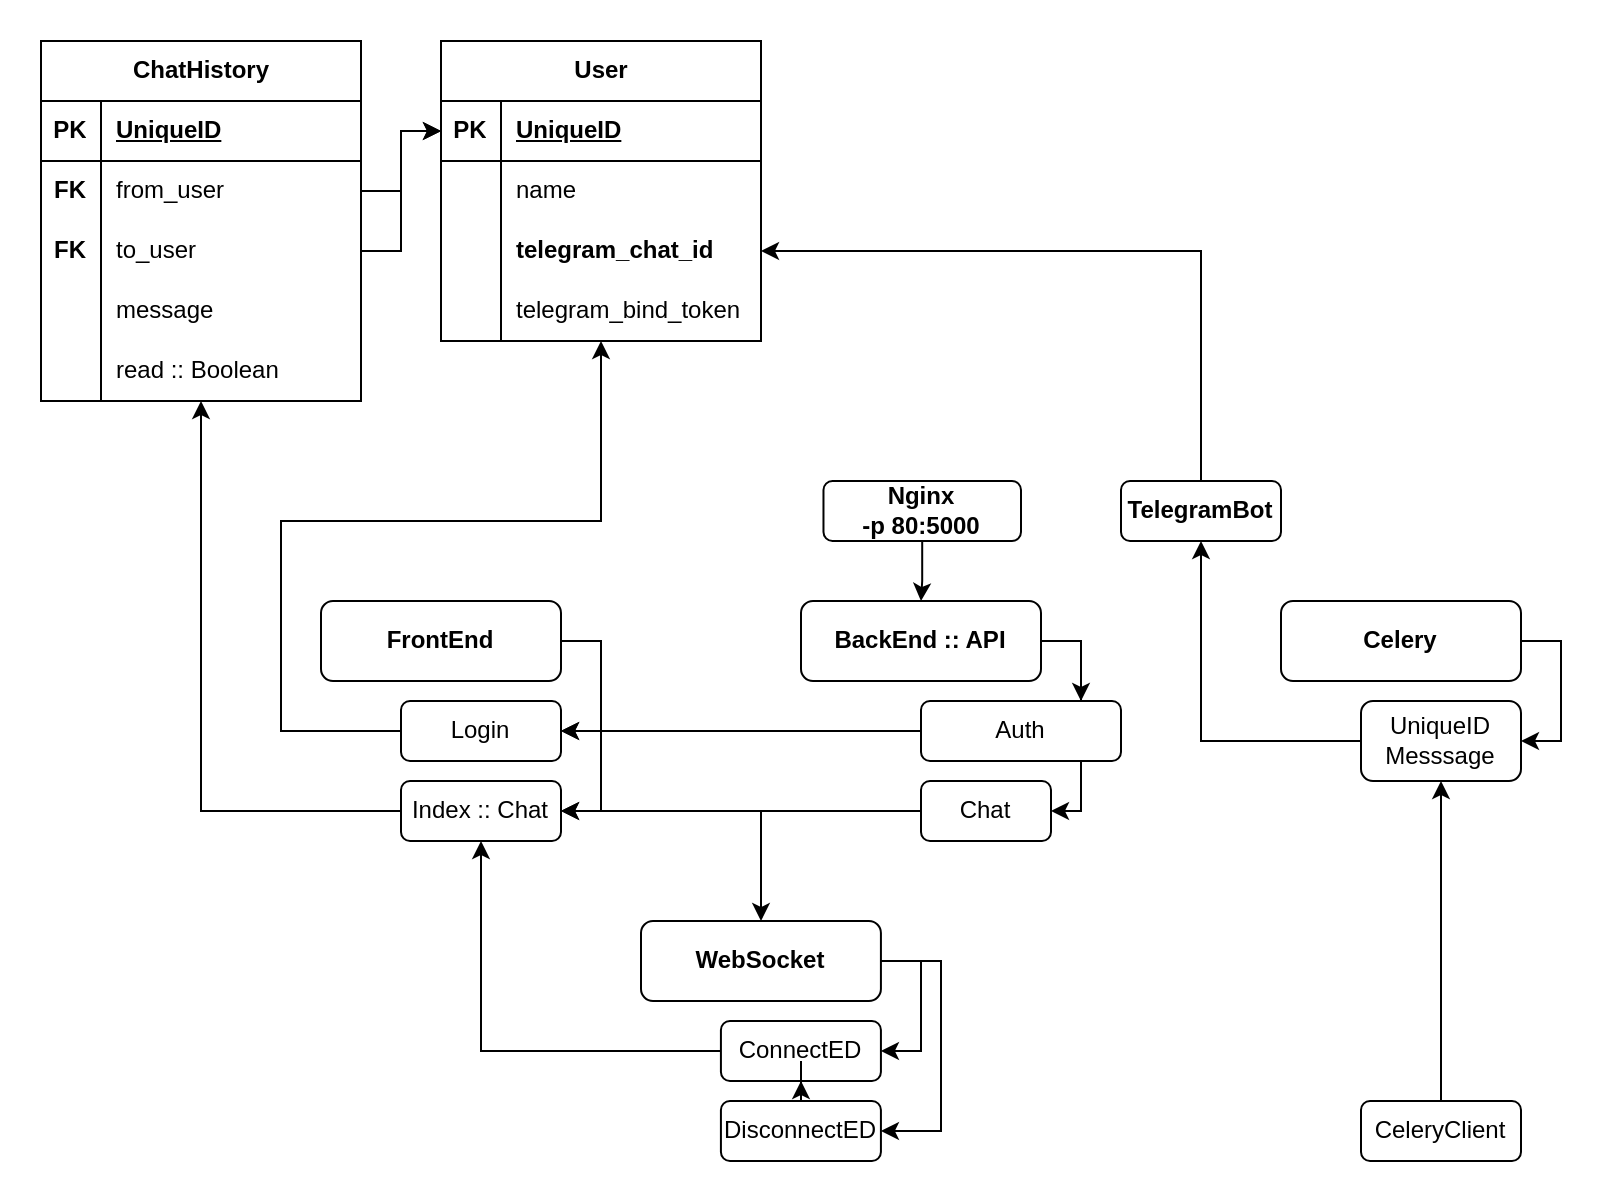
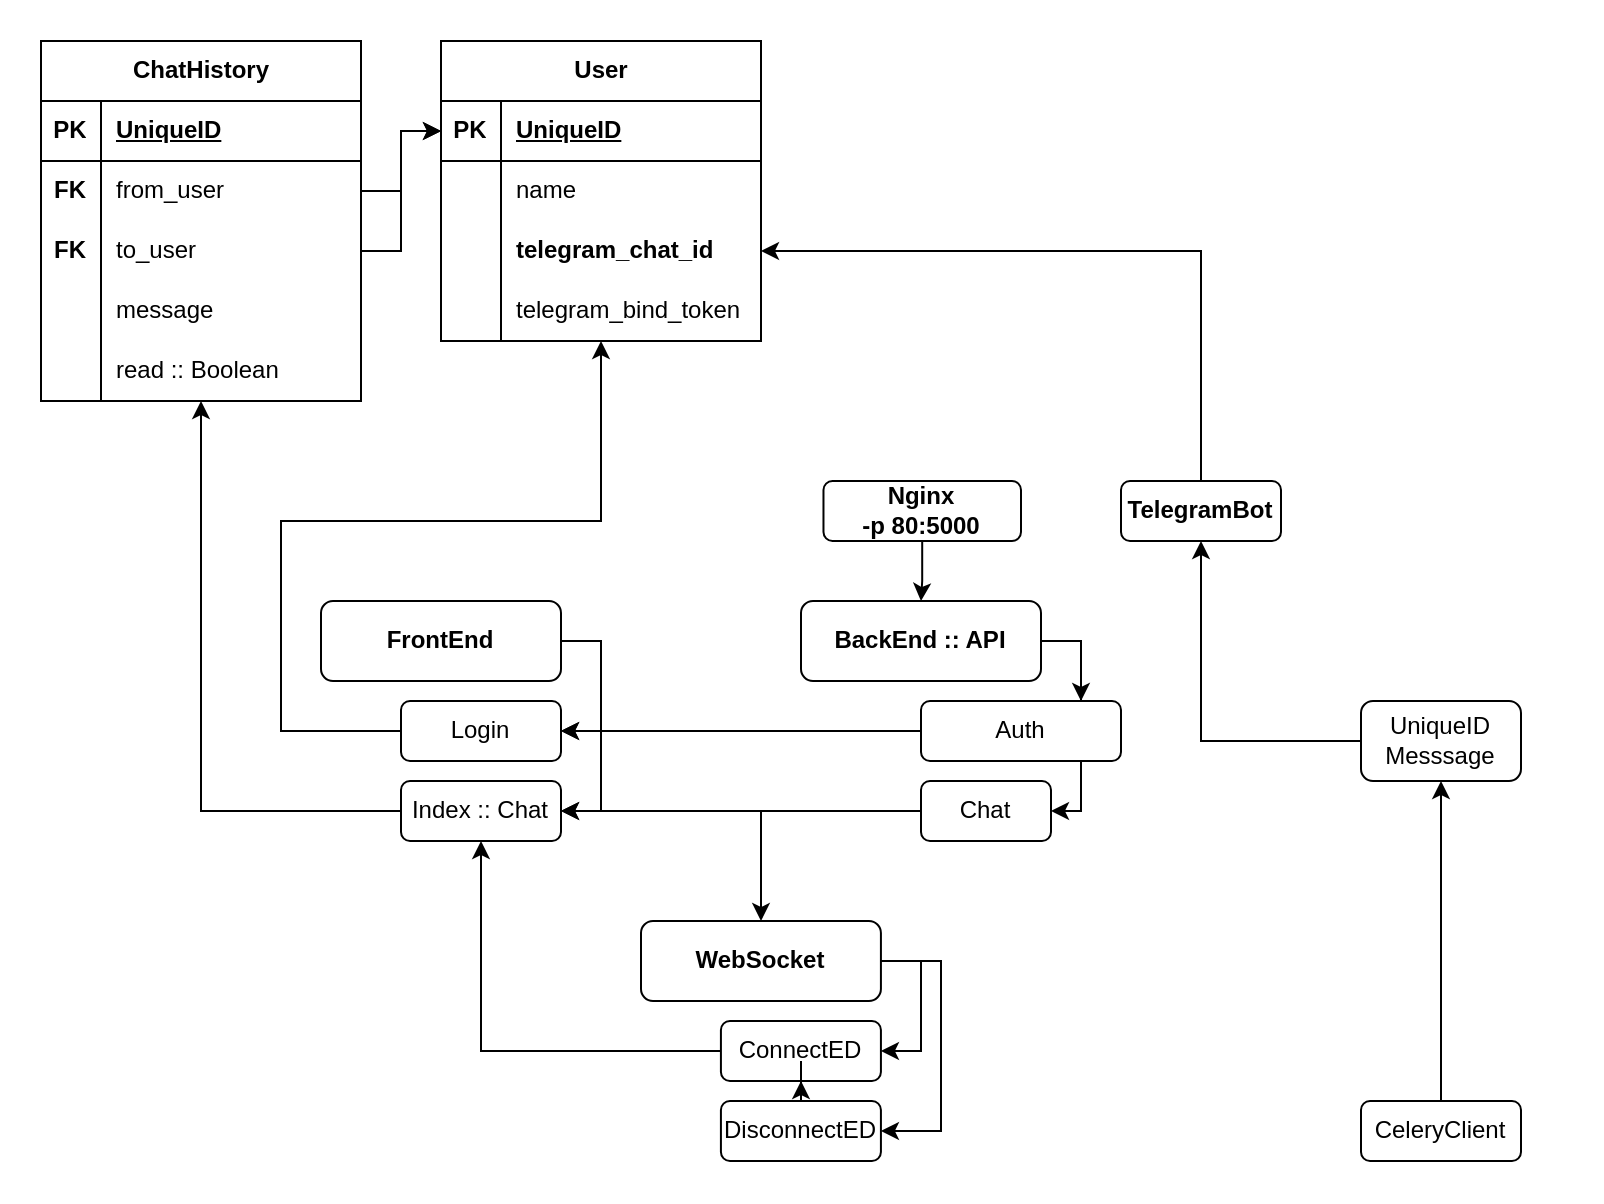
node "Celery": removed
edge "Celery" -> "UniqueID Messsage": removed
